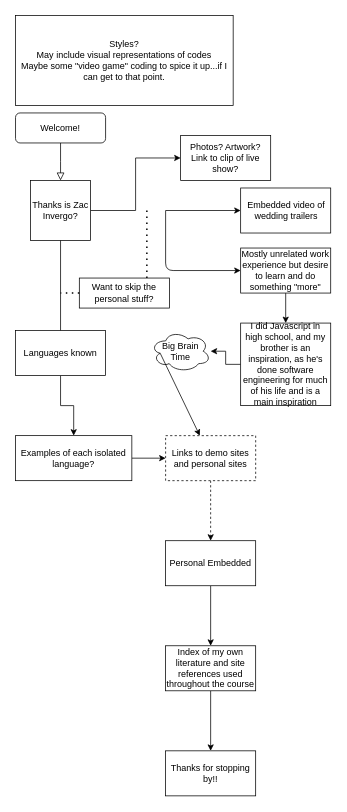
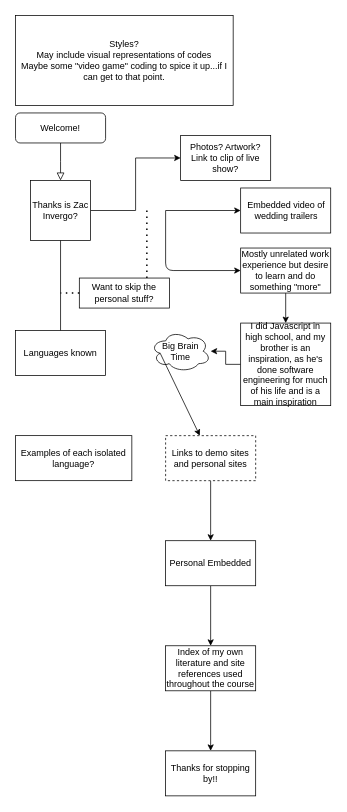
edge "Languages known" -> "Examples of each isolated language?": removed
edge "Examples of each isolated language?" -> "Links to demo sites and personal sites": removed
edge "Links to demo sites and personal sites" -> "Personal Embedded": style dashed -> solid
